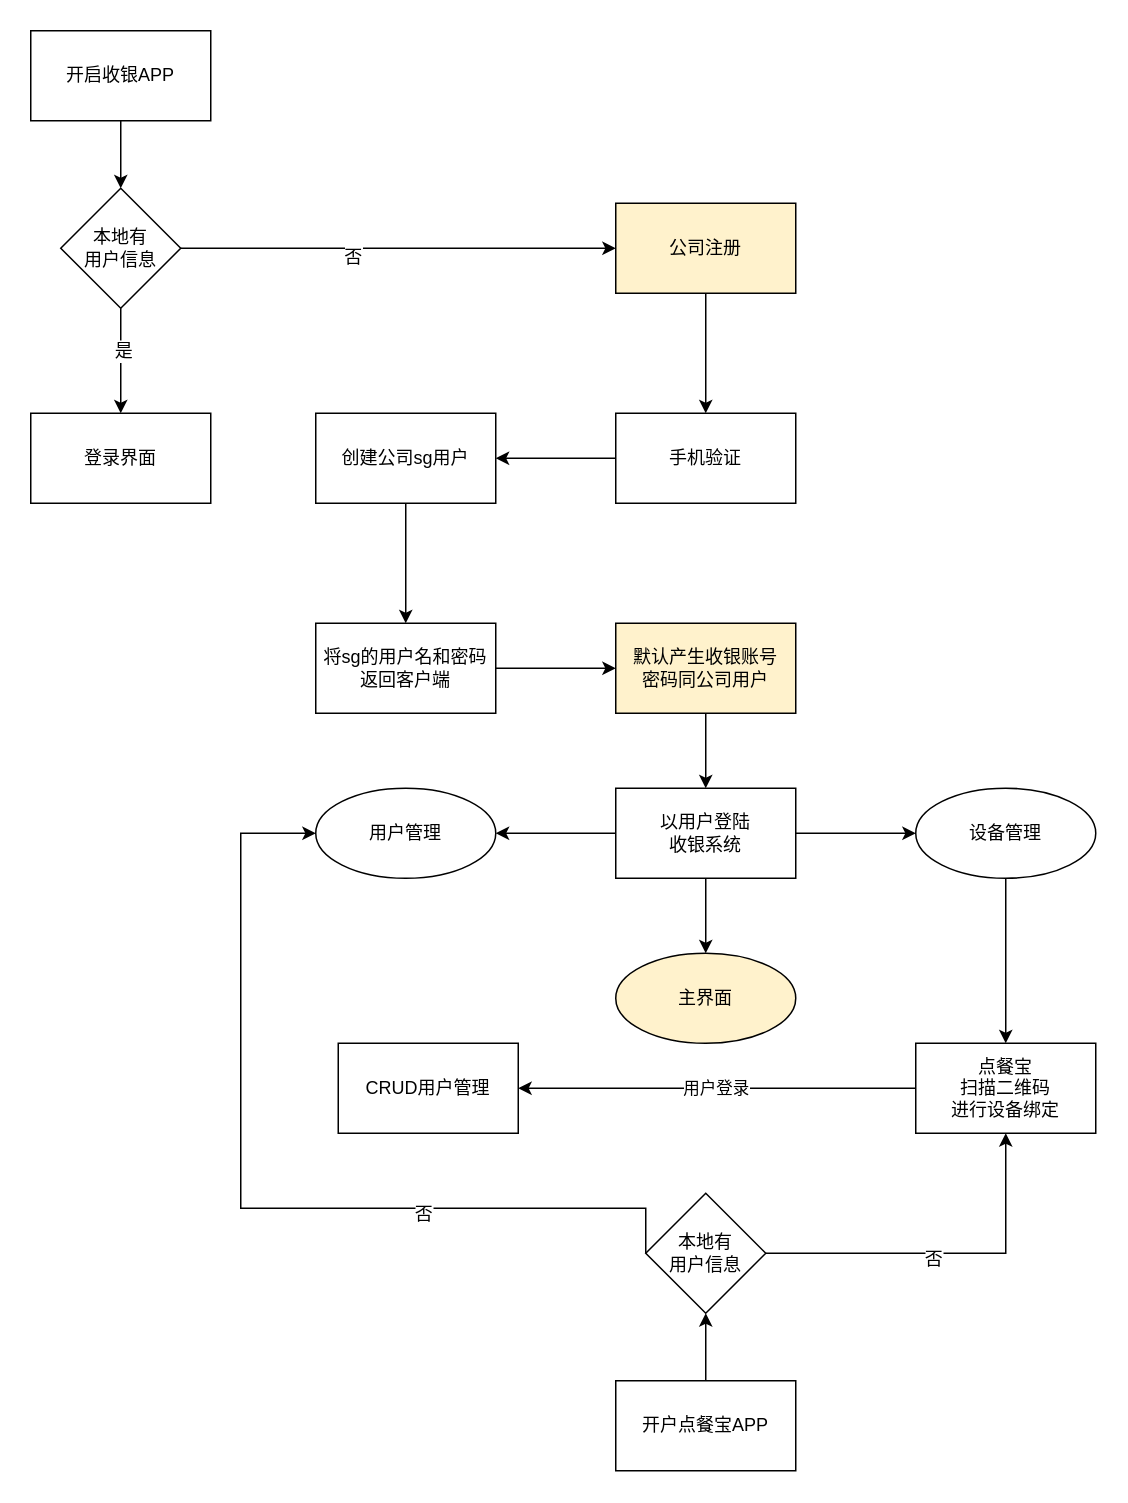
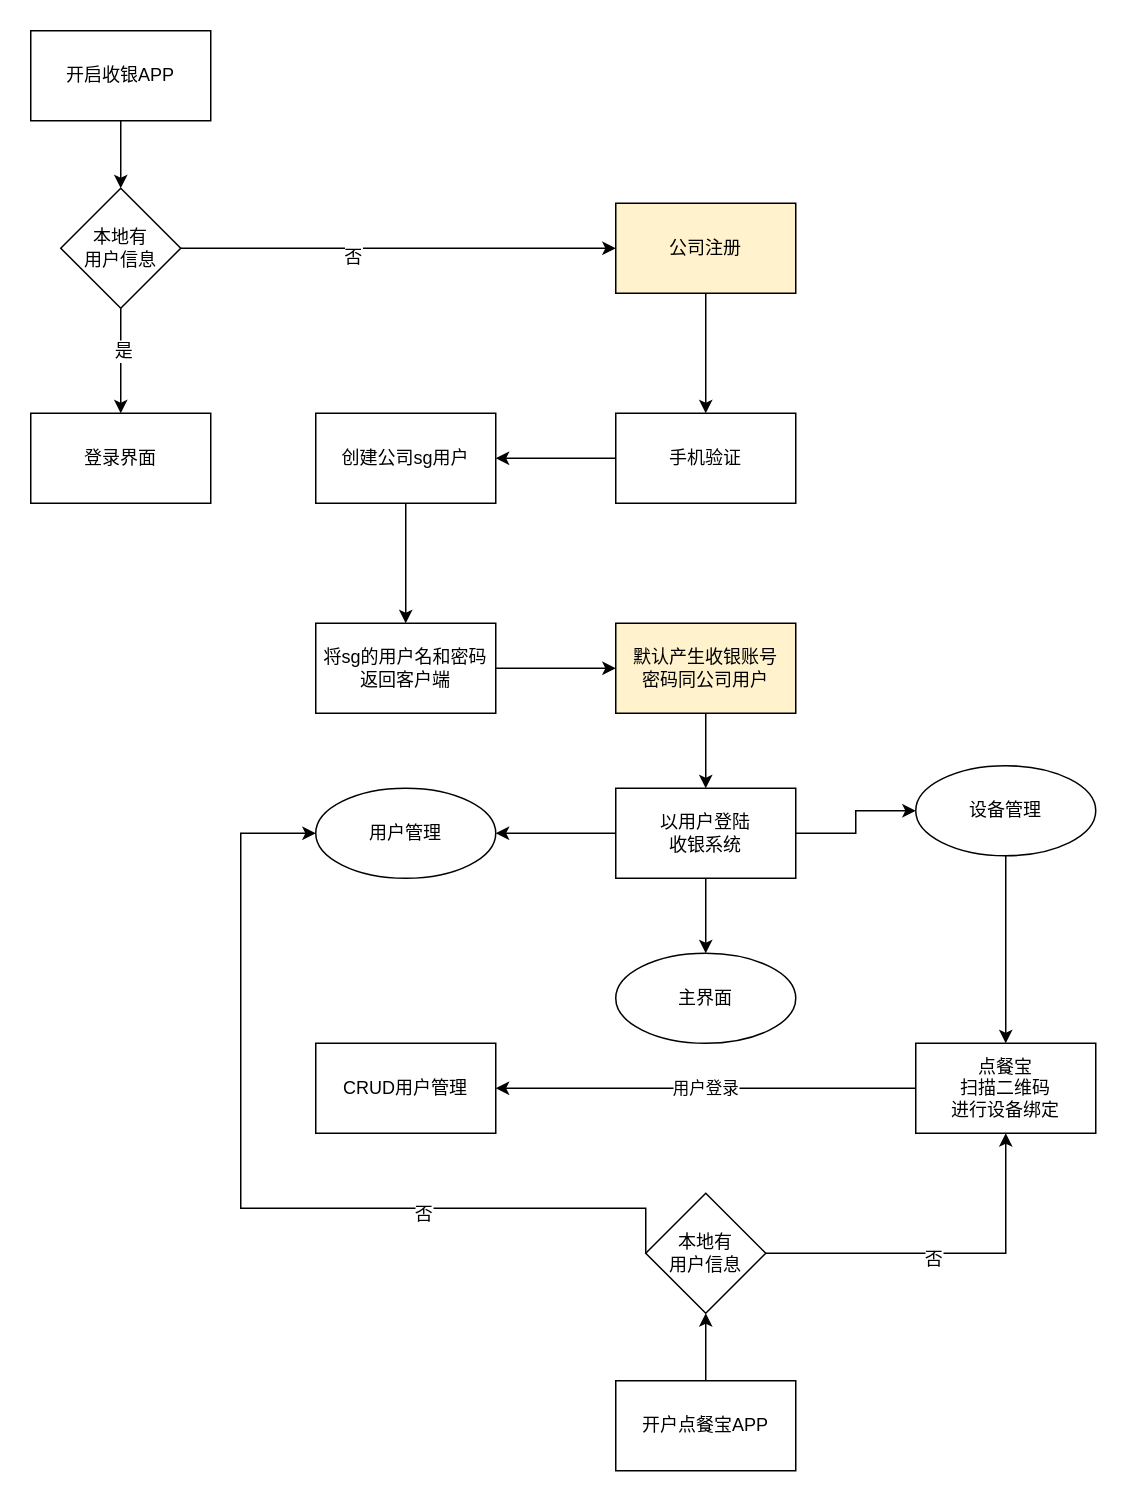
node "设备管理": moved (1006, 833) -> (1006, 811)
node "主界面": fillcolor #fff2cc -> #ffffff
node "CRUD用户管理": moved (428, 1088) -> (406, 1088)
